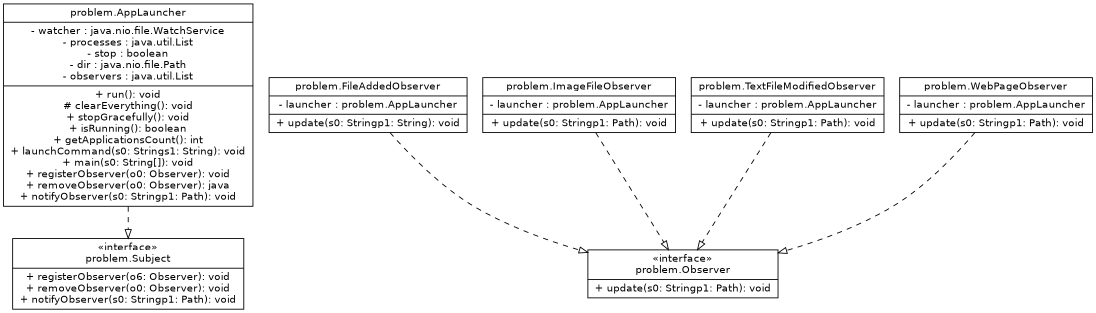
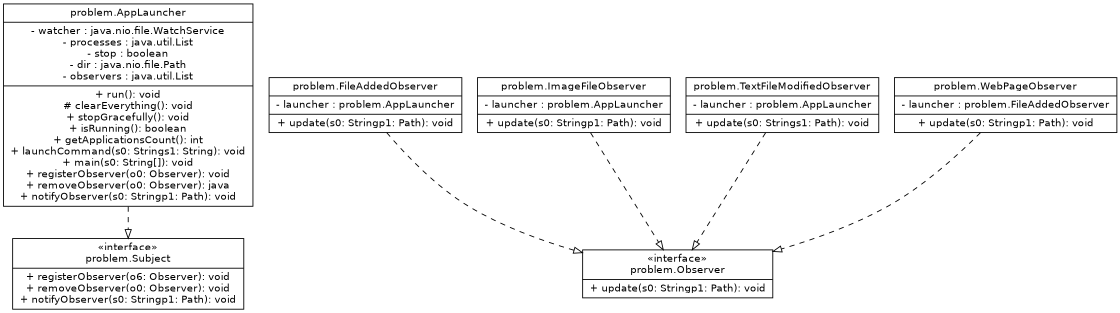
node "problem.WebPageObserver": text "- launcher : problem.AppLauncher" -> "- launcher : problem.FileAddedObserver"
node "problem.FileAddedObserver": text "+ update(s0: Stringp1: String): void" -> "+ update(s0: Stringp1: Path): void"
node "problem.TextFileModifiedObserver": text "+ update(s0: Stringp1: Path): void" -> "+ update(s0: Strings1: Path): void"
